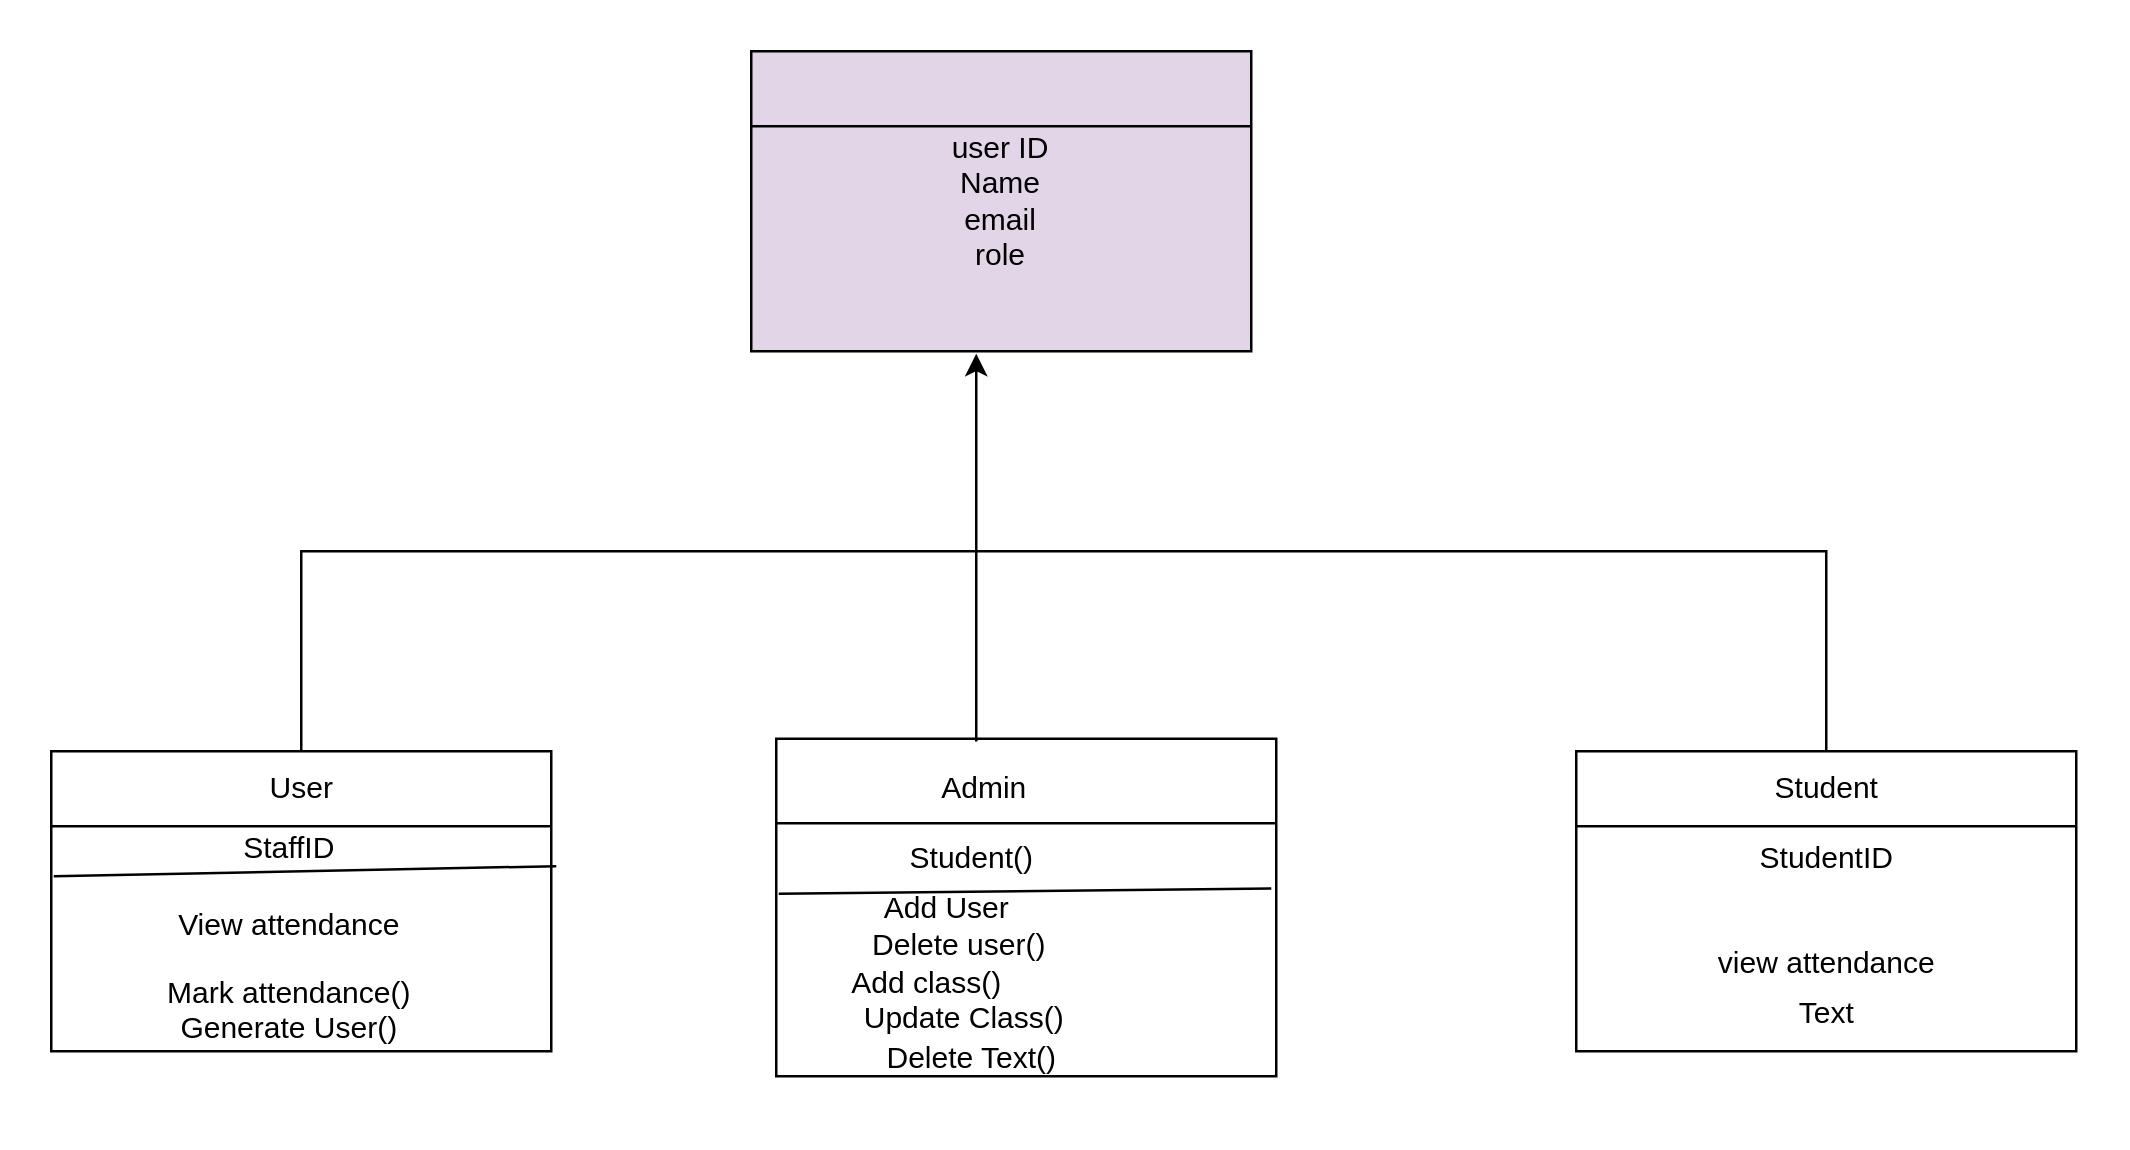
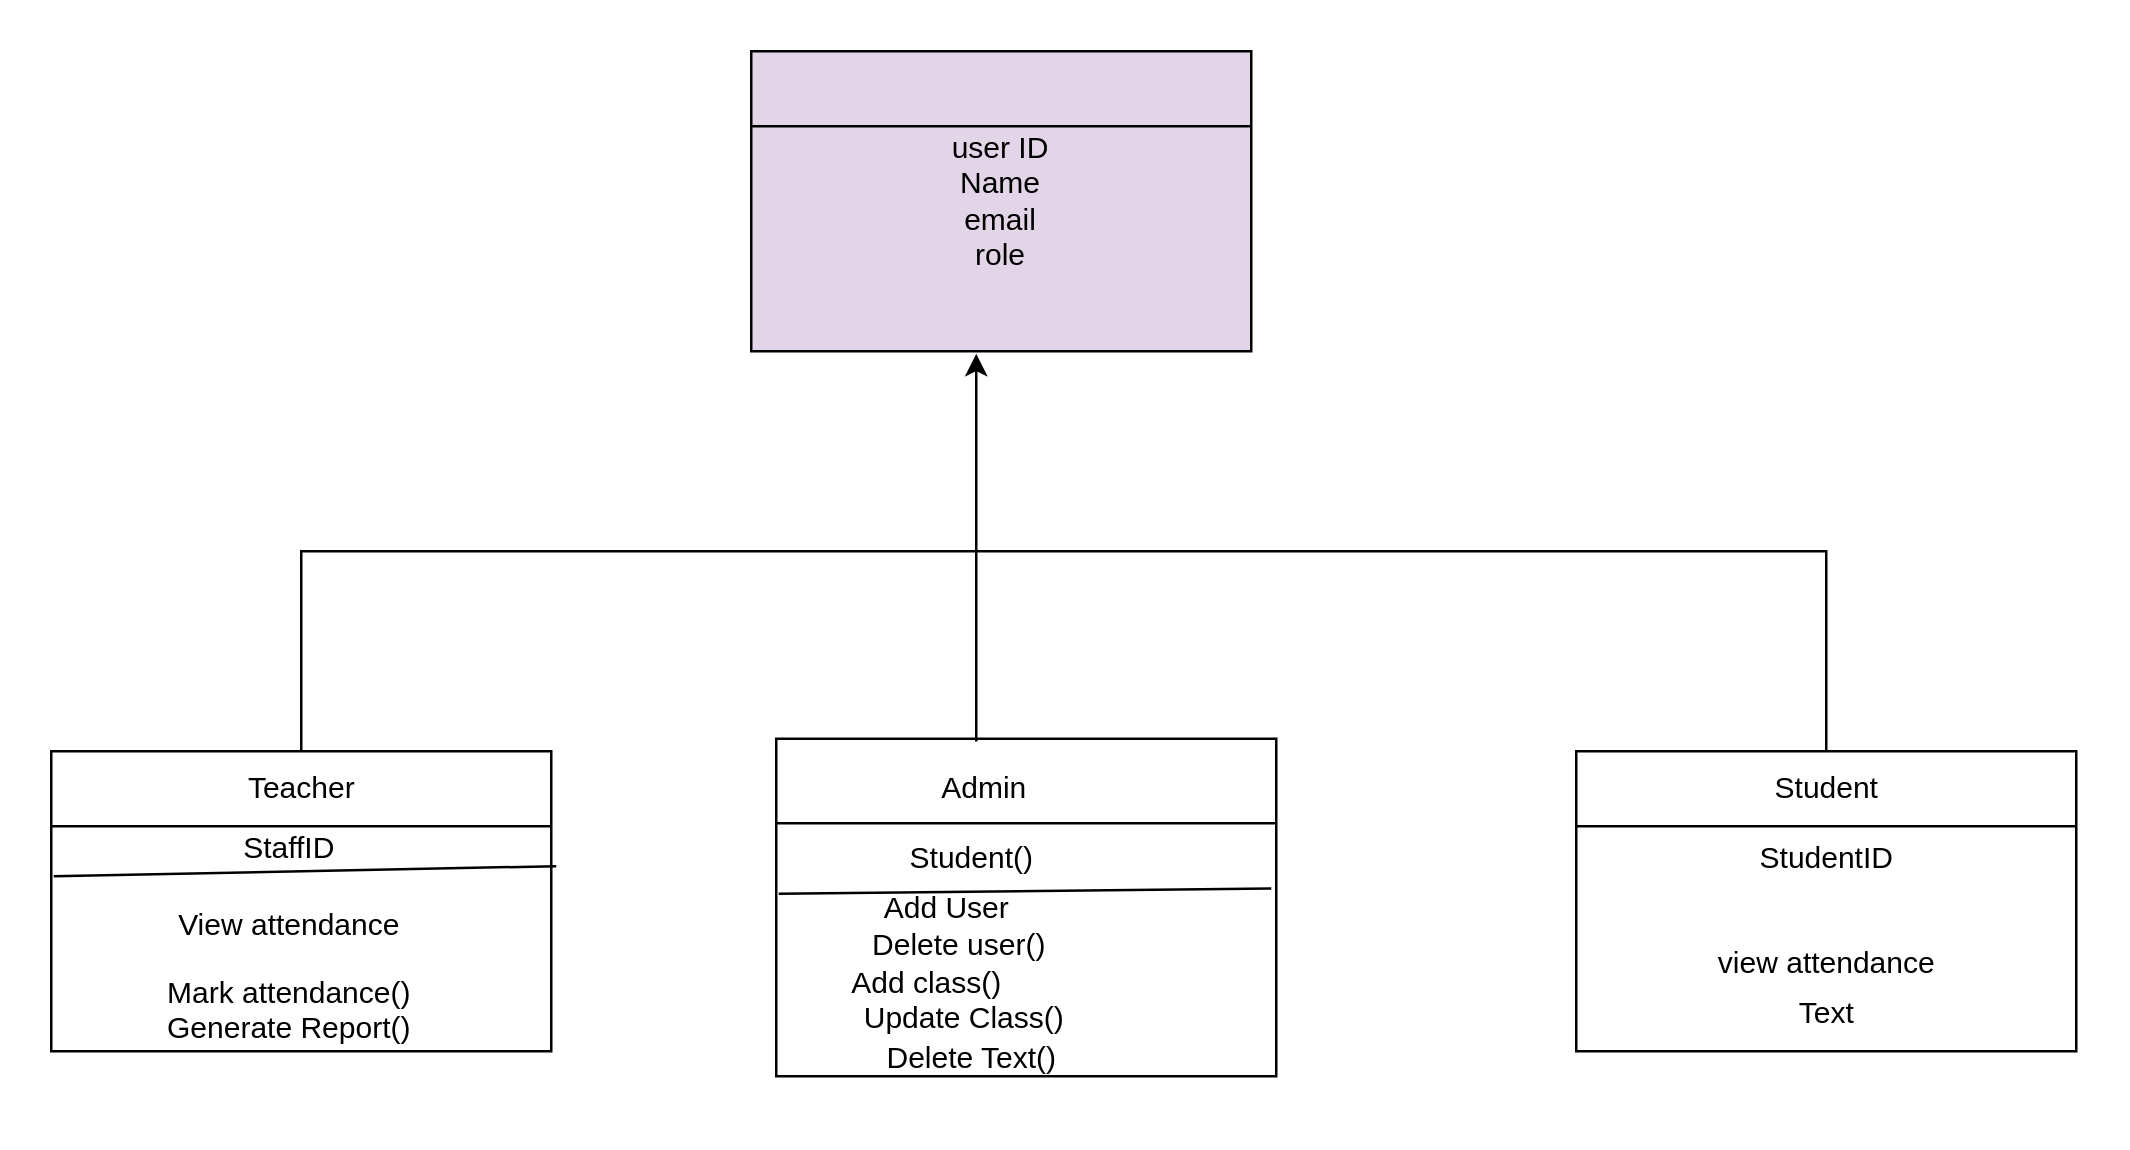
node "User": label "User" -> "Teacher"
node "Generate User()": label "Generate User()" -> "Generate Report()"
